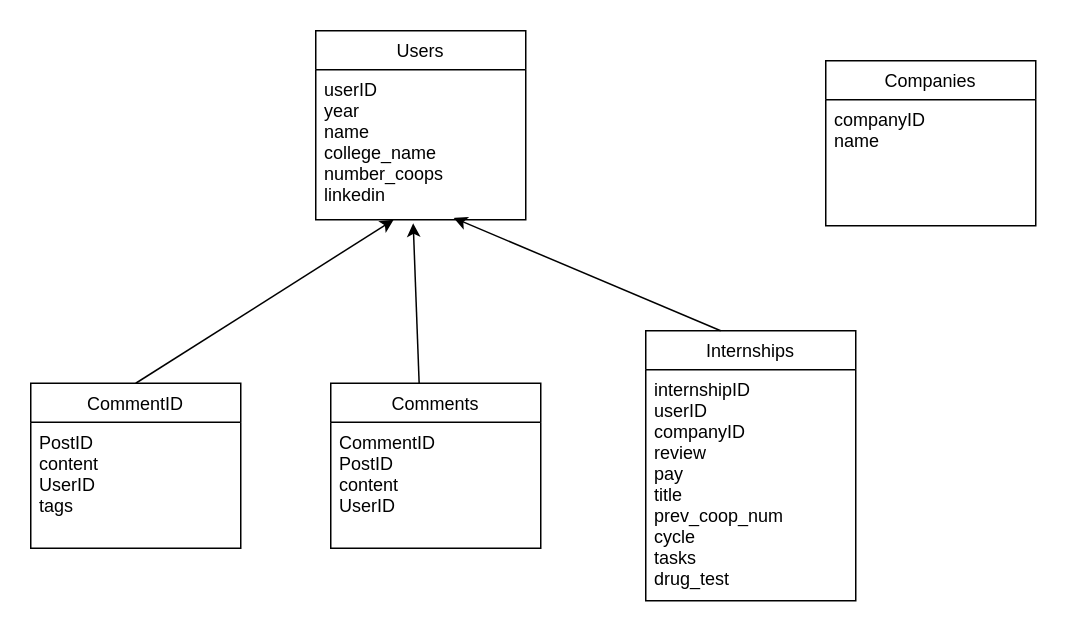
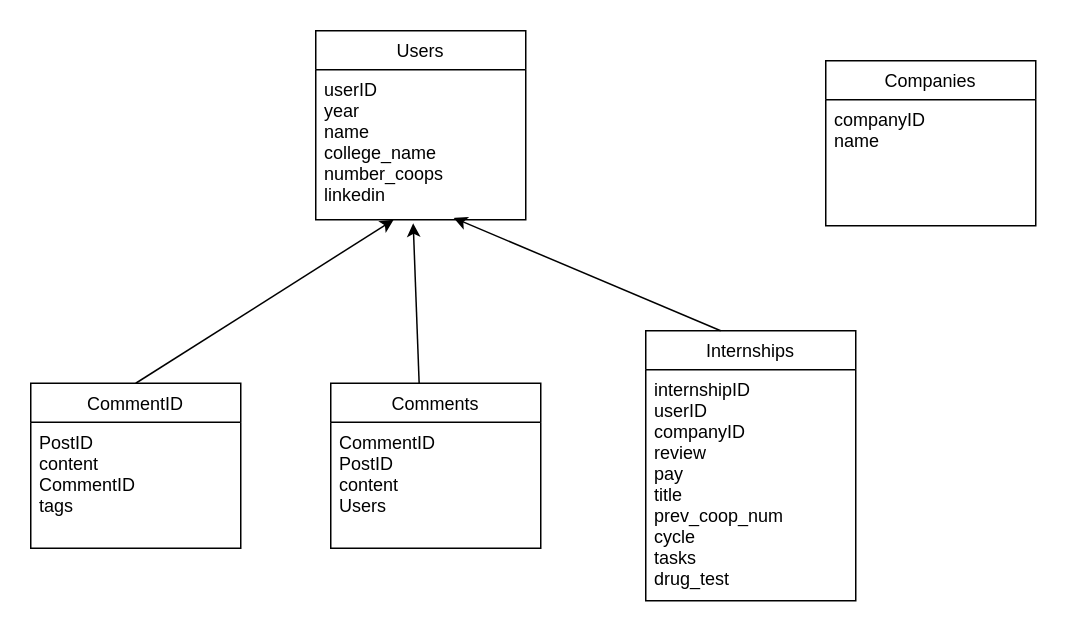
node "PostID content UserID tags": label "PostID content UserID tags" -> "PostID content CommentID tags"
node "CommentID PostID content UserID": label "CommentID PostID content UserID" -> "CommentID PostID content Users"
